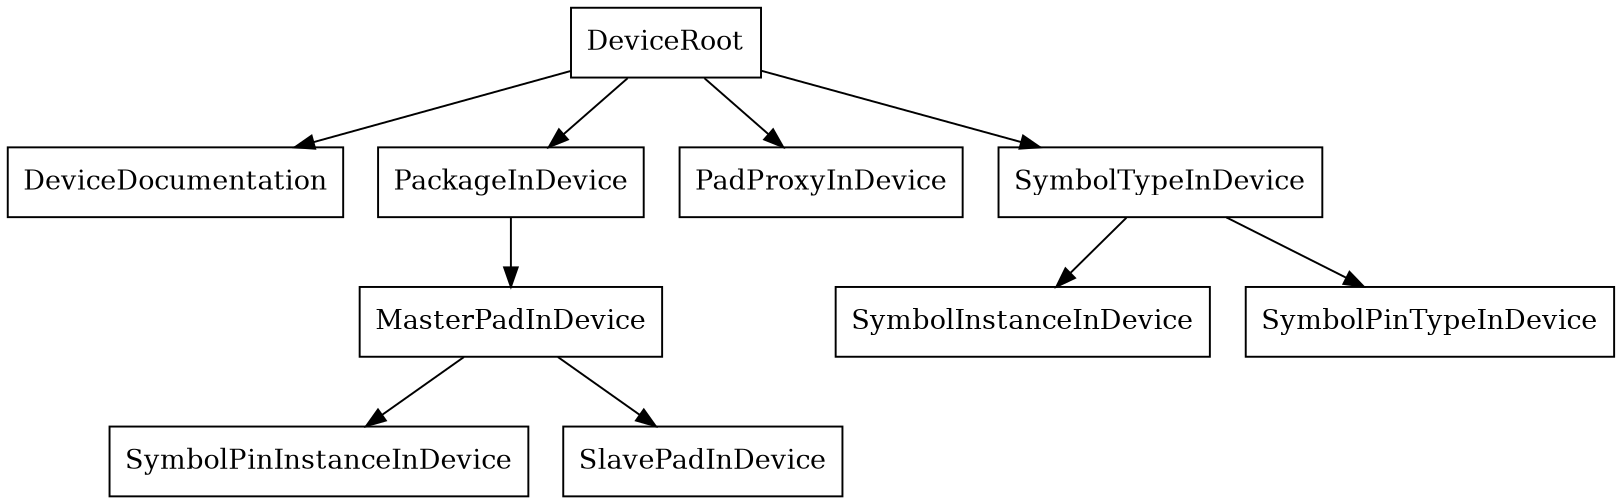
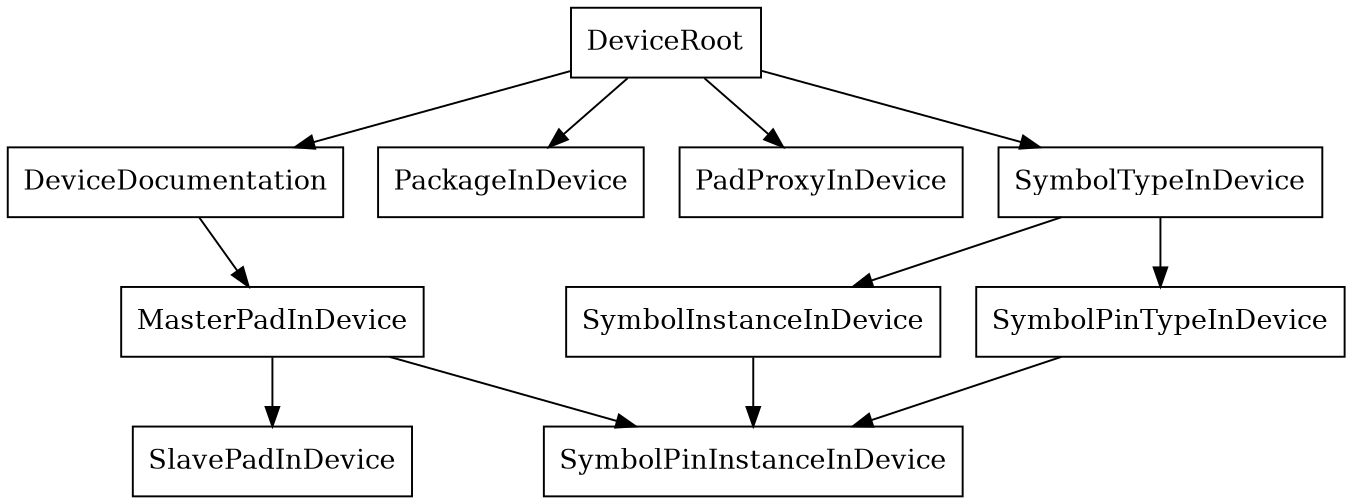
edge "PackageInDevice" -> "MasterPadInDevice": now "DeviceDocumentation" -> "MasterPadInDevice"
edge "SymbolInstanceInDevice" -> "SymbolPinInstanceInDevice": added
edge "SymbolPinTypeInDevice" -> "SymbolPinInstanceInDevice": added
